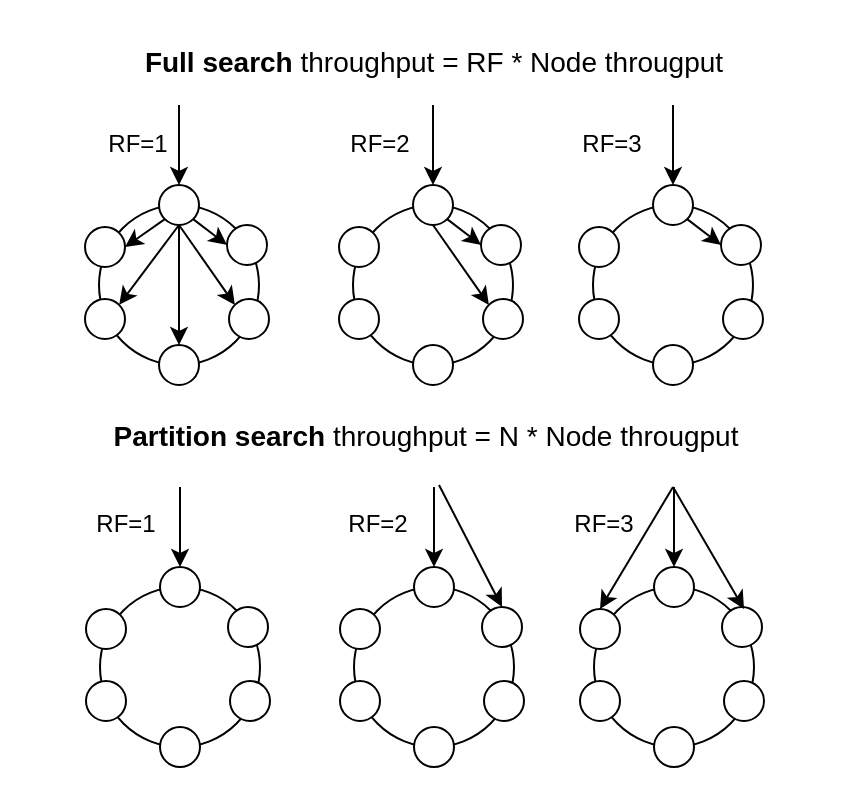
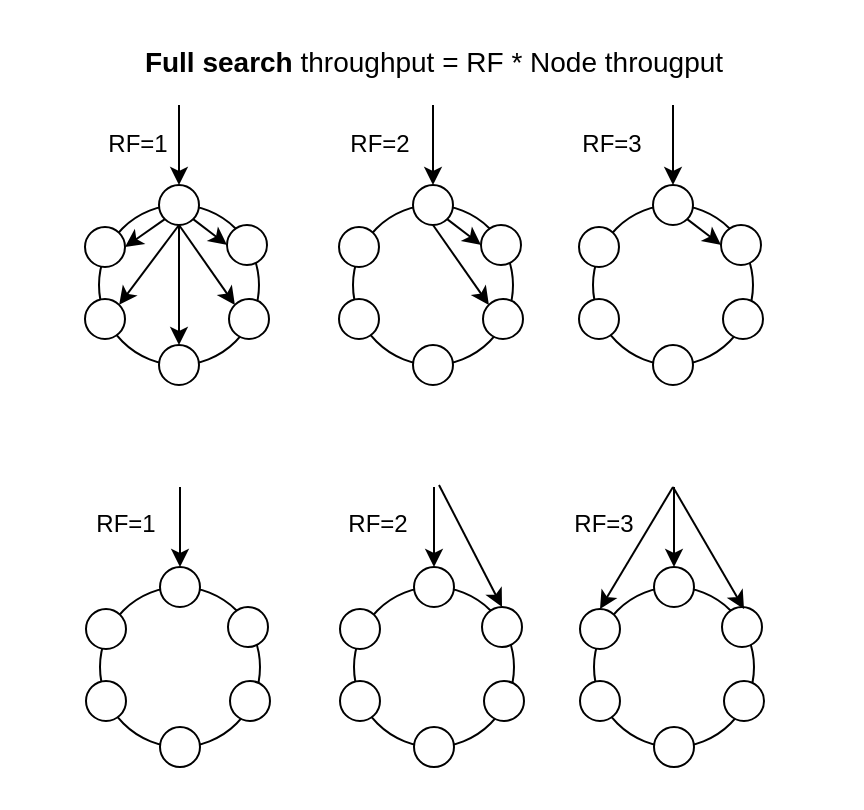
node "Partition search throughput = N * Node througput": removed
